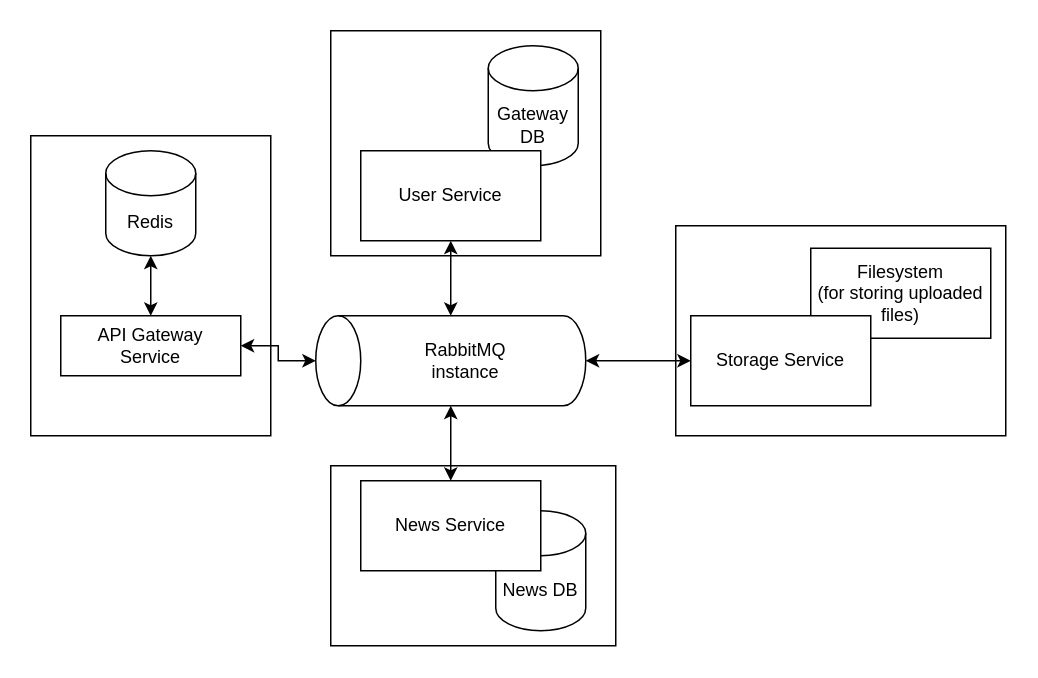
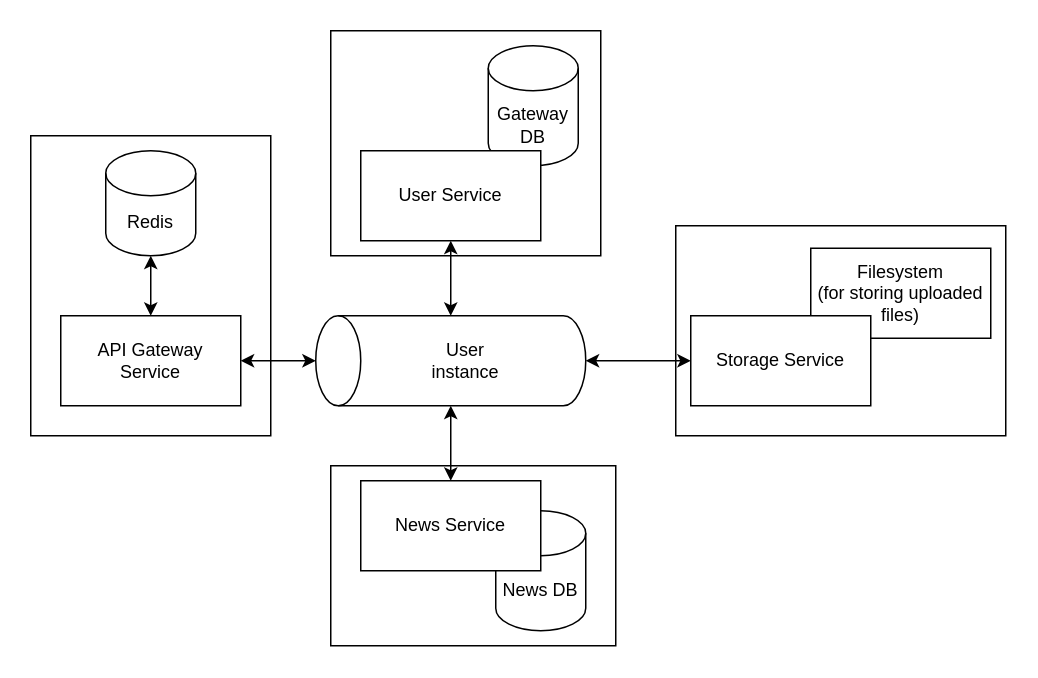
node "API Gateway Service": size 180x60 -> 180x90
node "RabbitMQ instance": label "RabbitMQ instance" -> "User instance"
